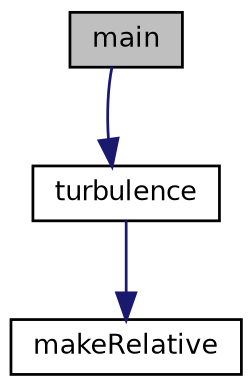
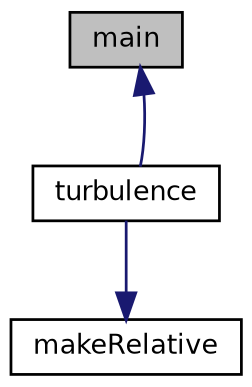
edge "main" -> "turbulence": reversed
